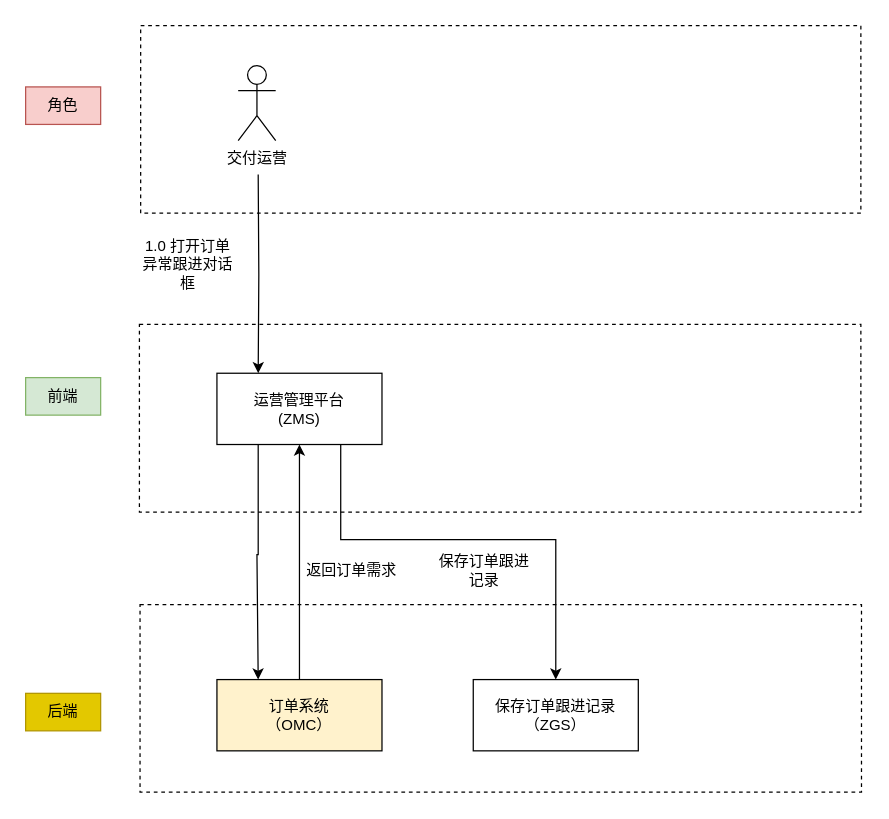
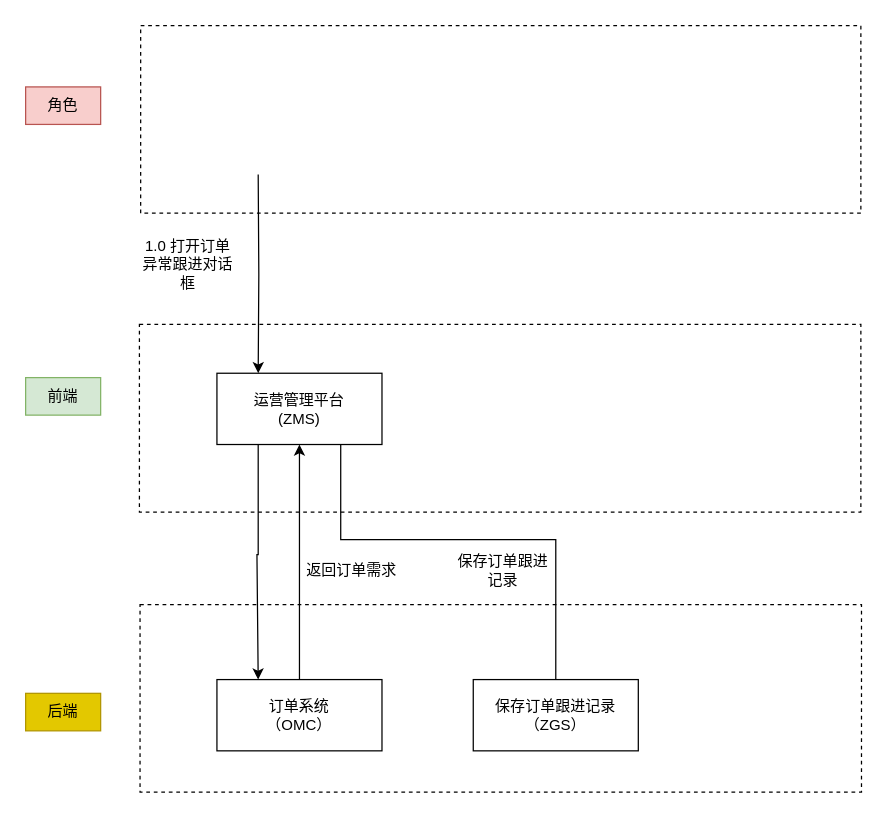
node "交付运营": removed
node "保存订单跟进记录": moved (484, 571) -> (503, 571)
edge "运营管理平台 (ZMS)" -> "保存订单跟进记录 （ZGS）": arrowhead classic -> none
node "订单系统 （OMC）": fillcolor #fff2cc -> #ffffff
